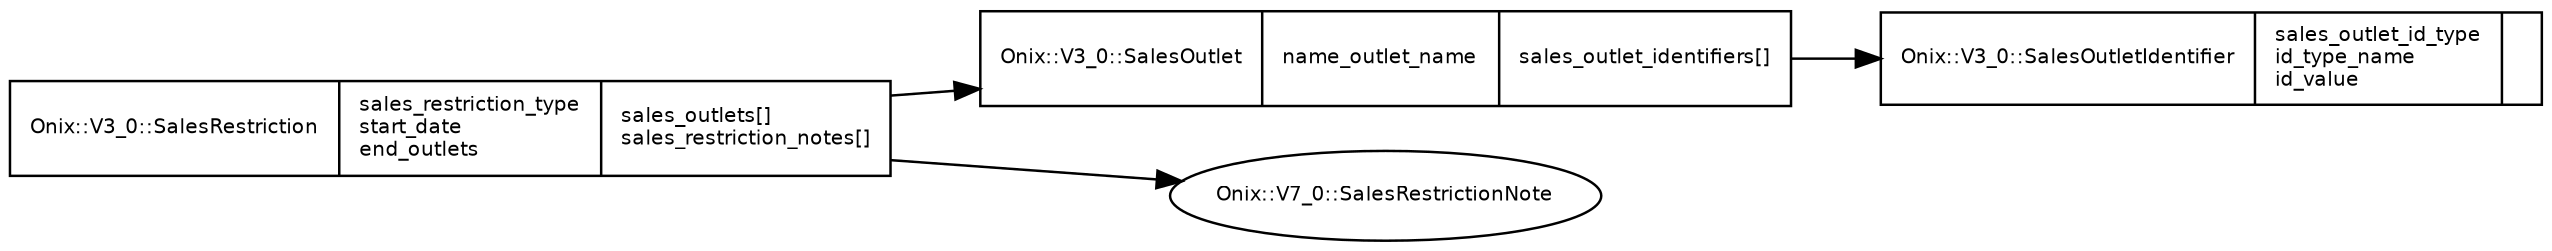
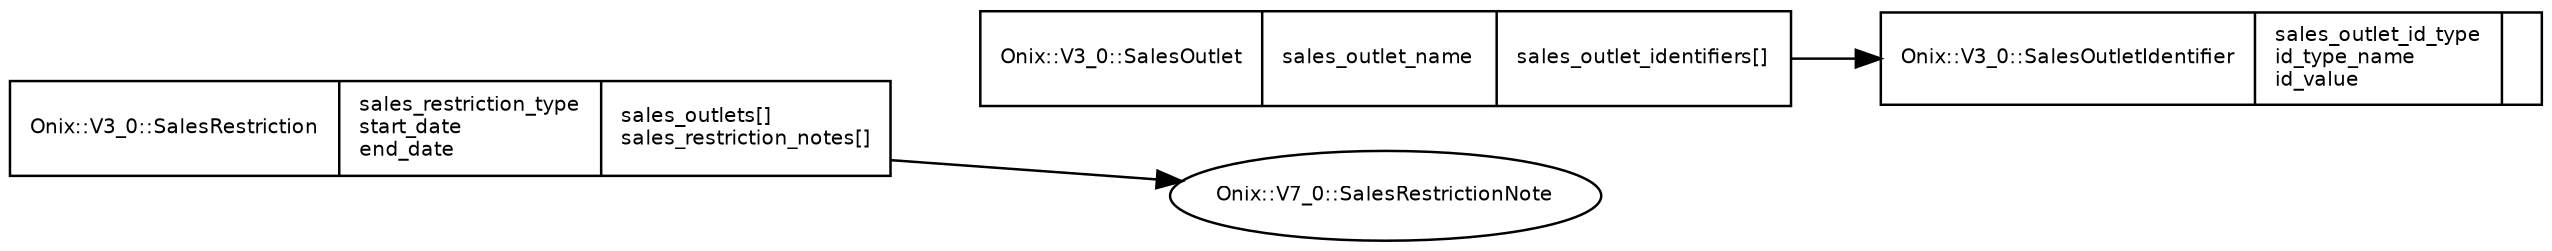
node "Onix::V3_0::SalesOutlet": text "name_outlet_name" -> "sales_outlet_name"
edge "Onix::V3_0::SalesRestriction" -> "Onix::V3_0::SalesOutlet": removed
node "Onix::V3_0::SalesRestriction": text "end_outlets" -> "end_date"
